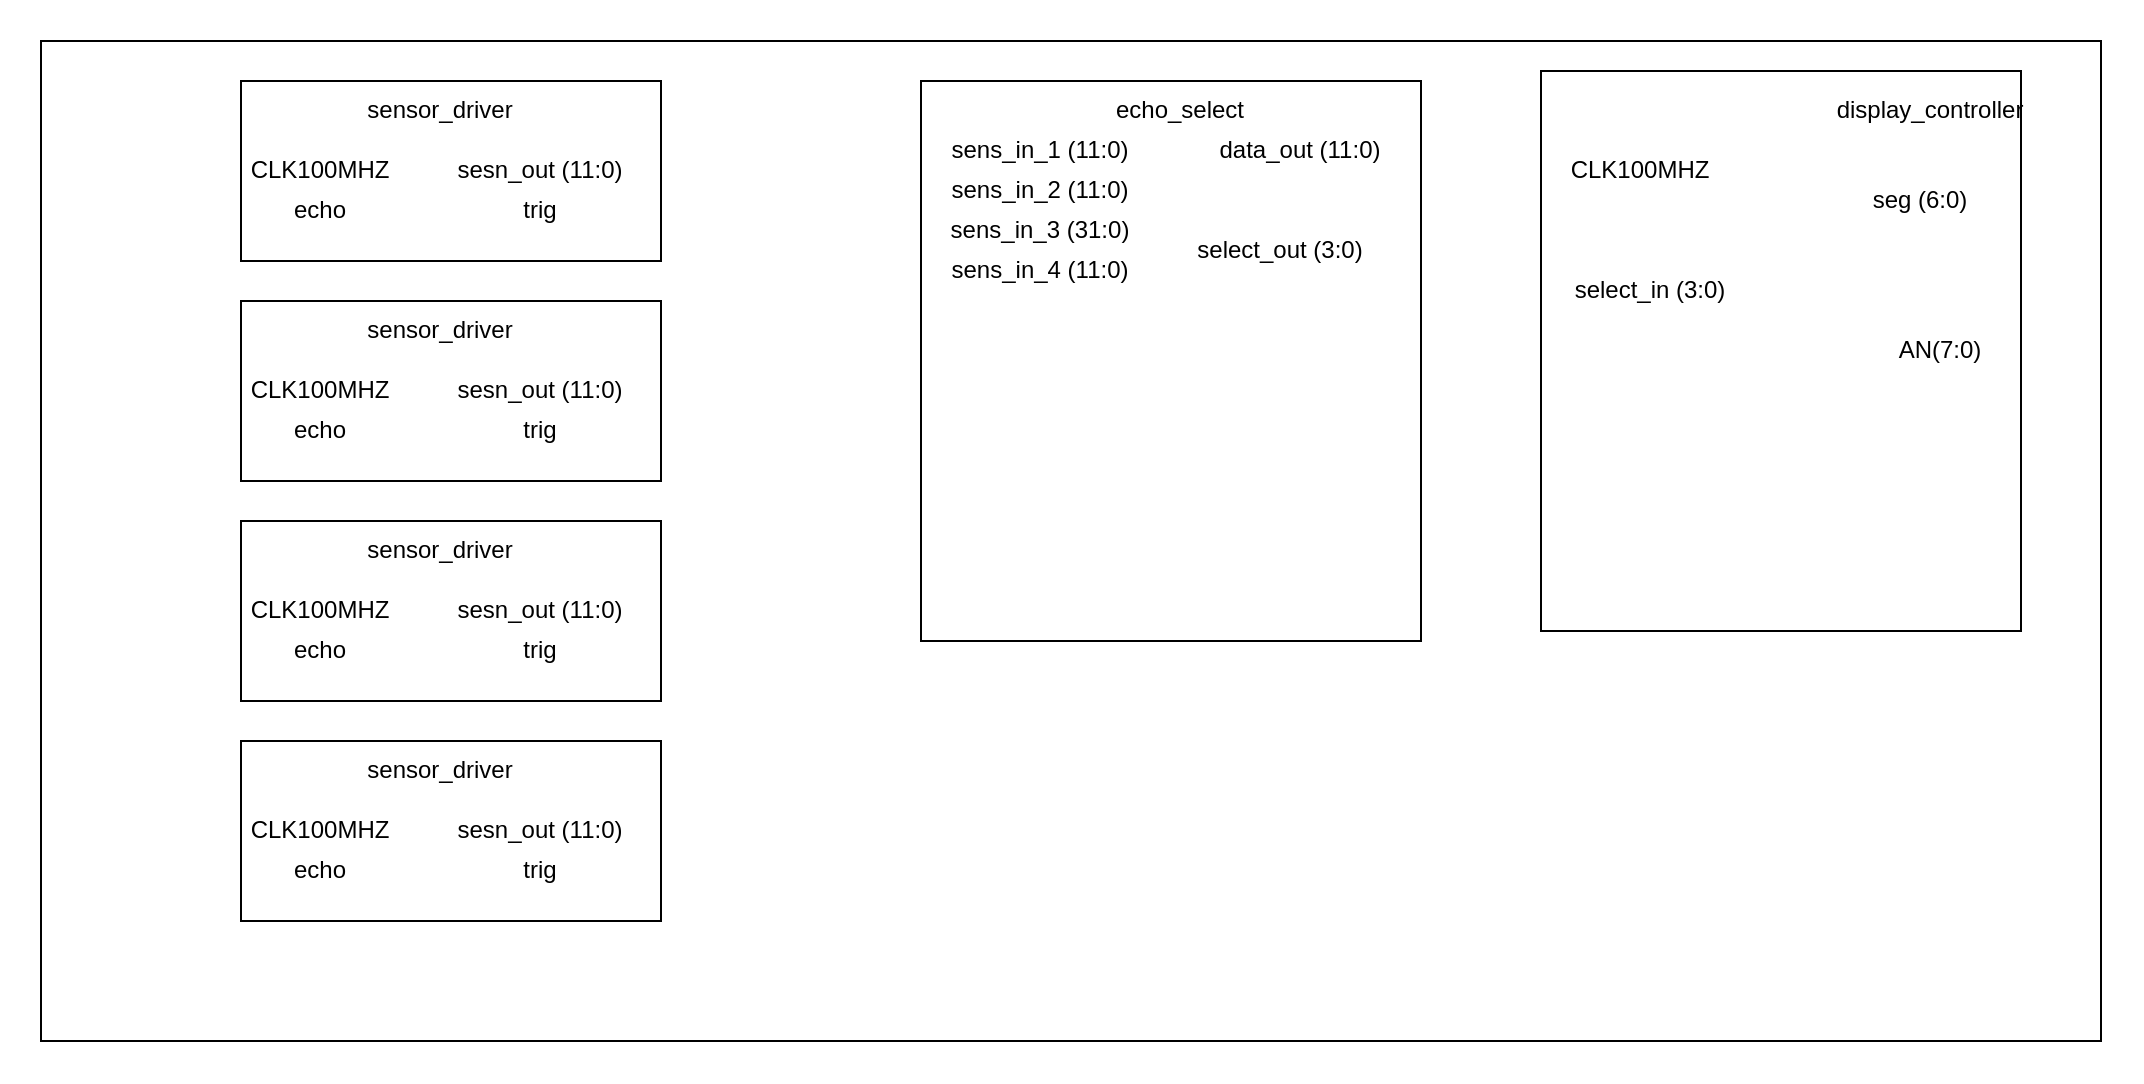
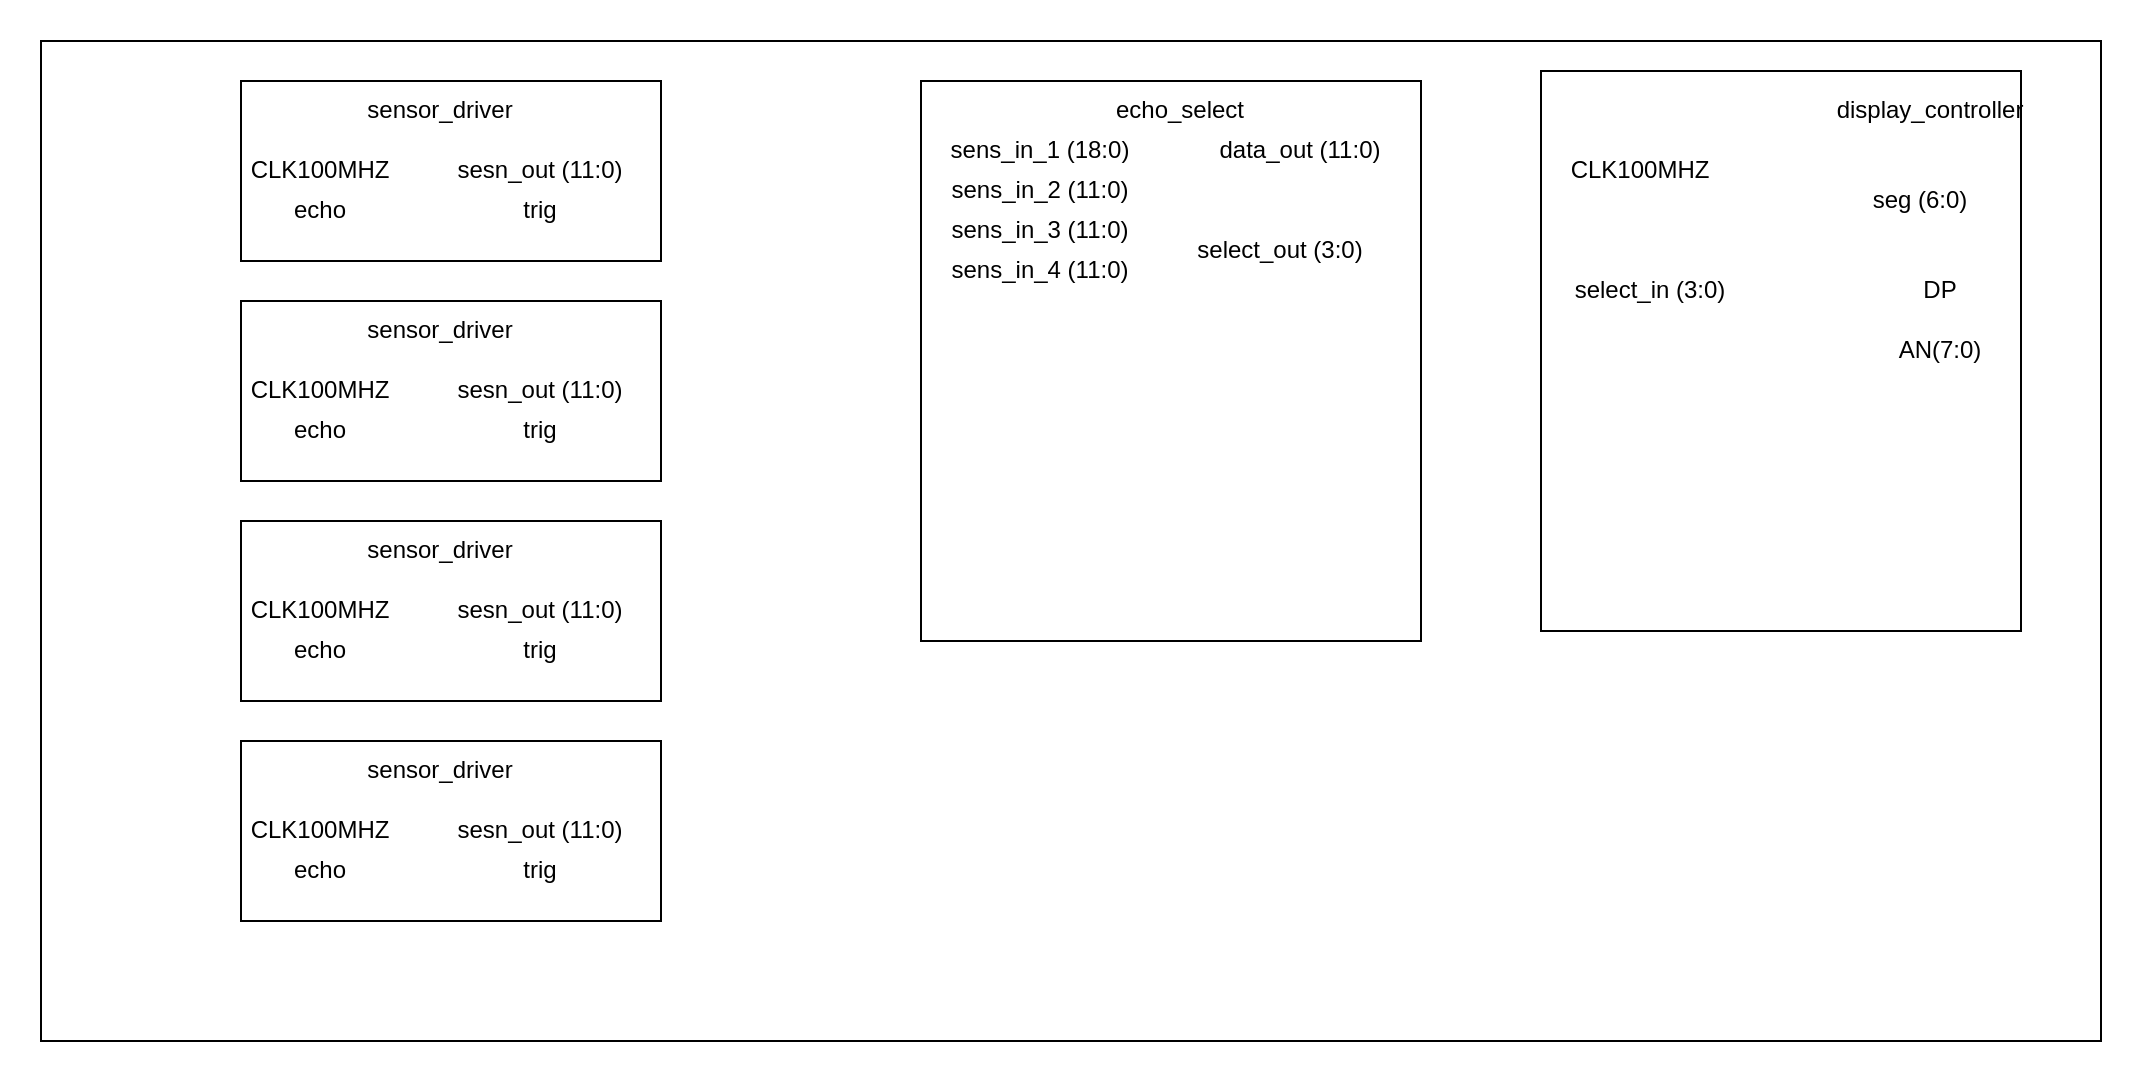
node "sens_in_1 (11:0)": label "sens_in_1 (11:0)" -> "sens_in_1 (18:0)"
node "sens_in_3 (31:0)": label "sens_in_3 (31:0)" -> "sens_in_3 (11:0)"
node "DP": added
